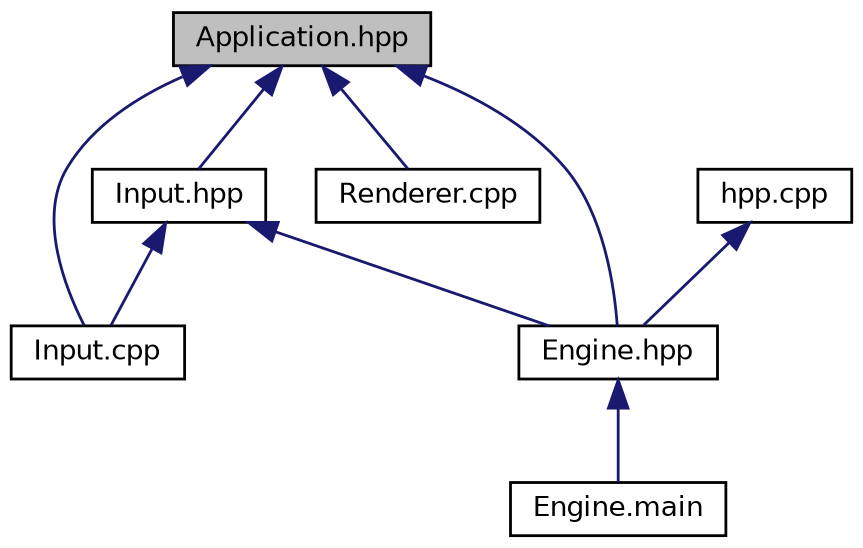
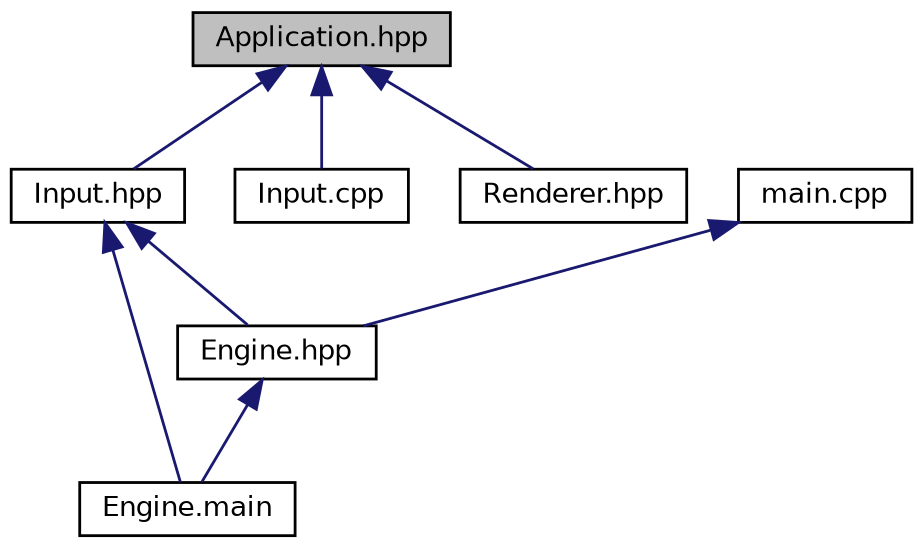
edge "Engine.hpp" -> "Application.hpp": removed
node "Renderer.cpp": label "Renderer.cpp" -> "Renderer.hpp"
node "hpp.cpp": label "hpp.cpp" -> "main.cpp"
edge "Input.cpp" -> "Input.hpp": now "Engine.main" -> "Input.hpp"
